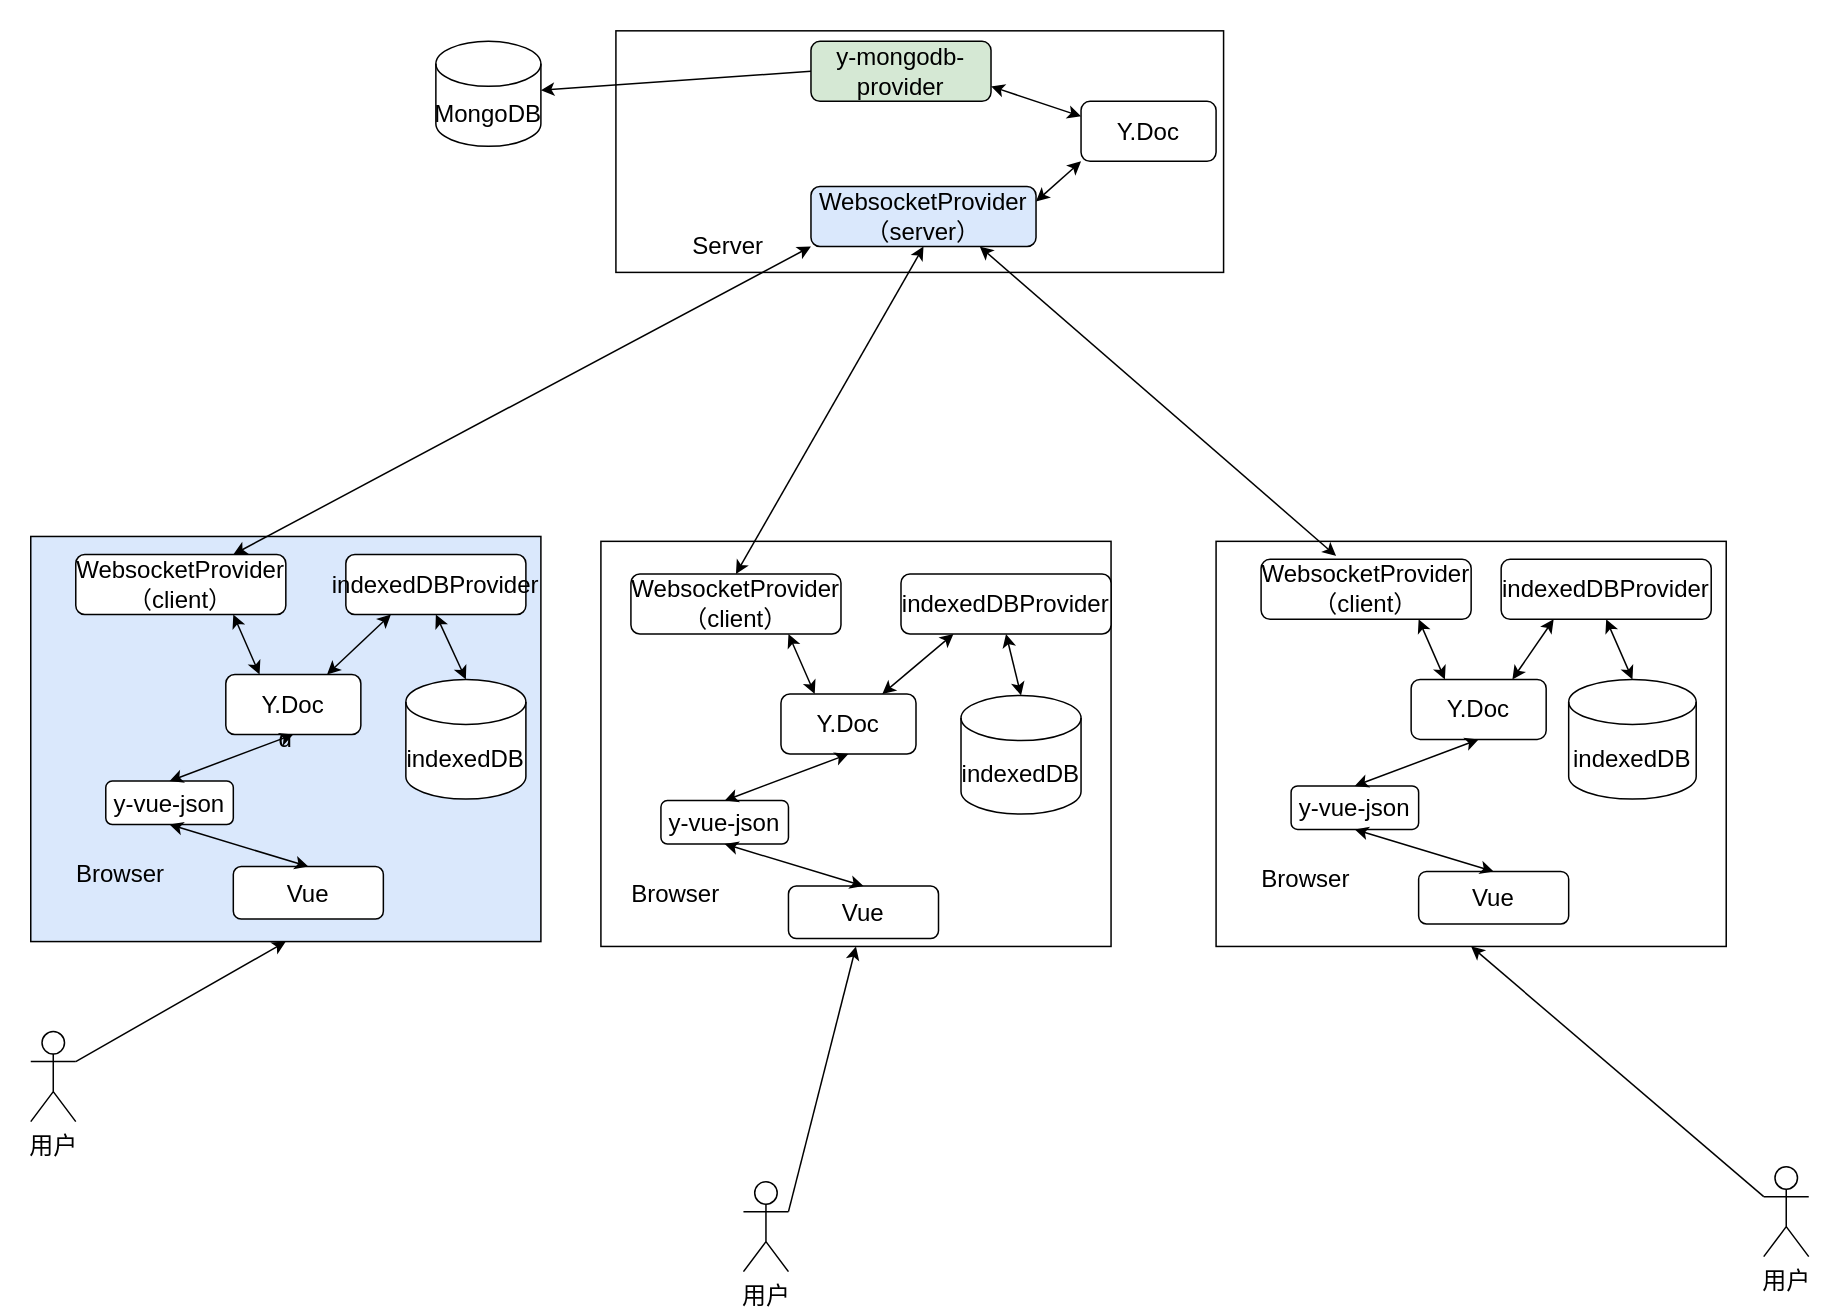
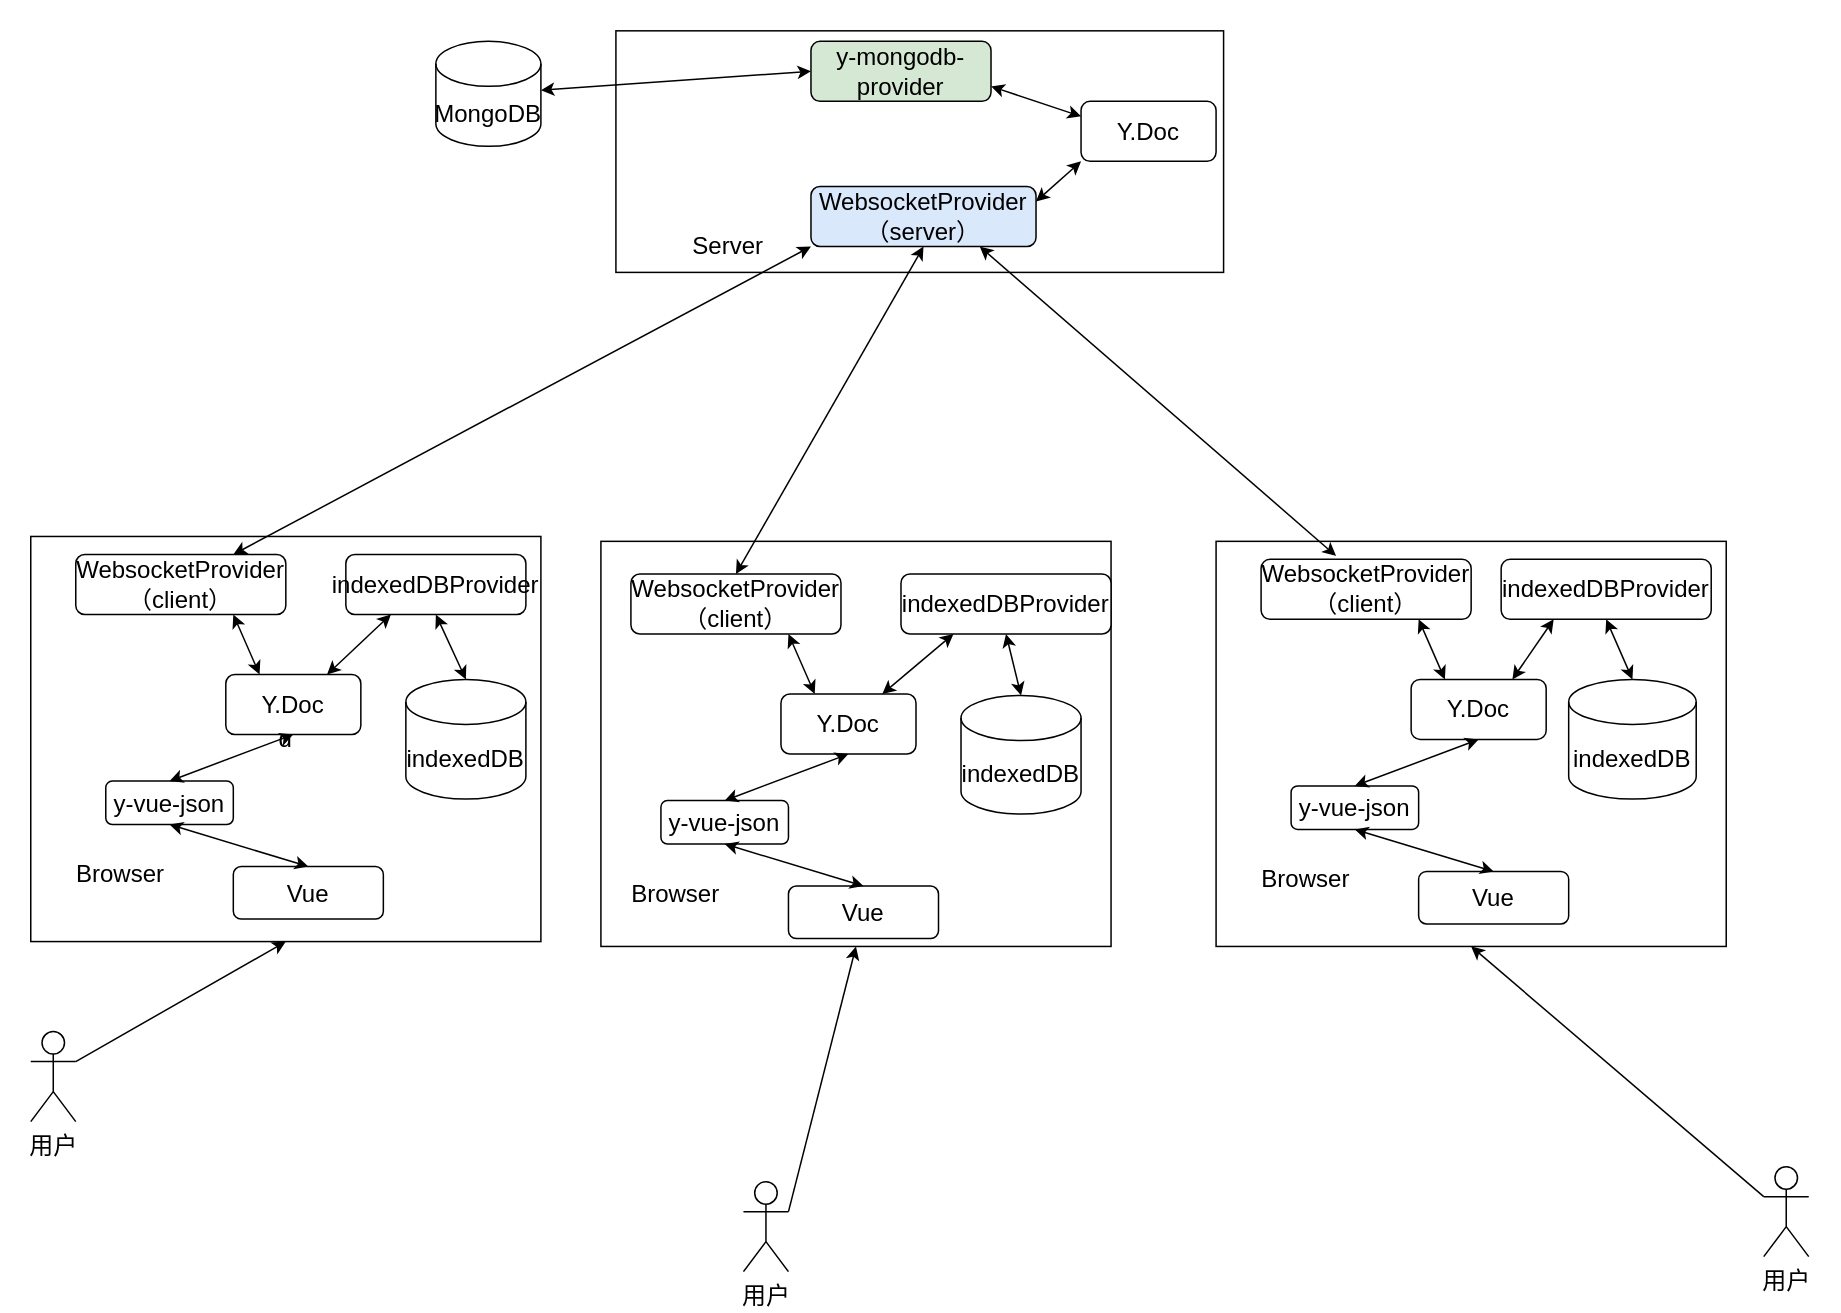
edge "y-mongodb-provider" -> "MongoDB": arrowhead none -> classic
node "d": fillcolor #dae8fc -> #ffffff
